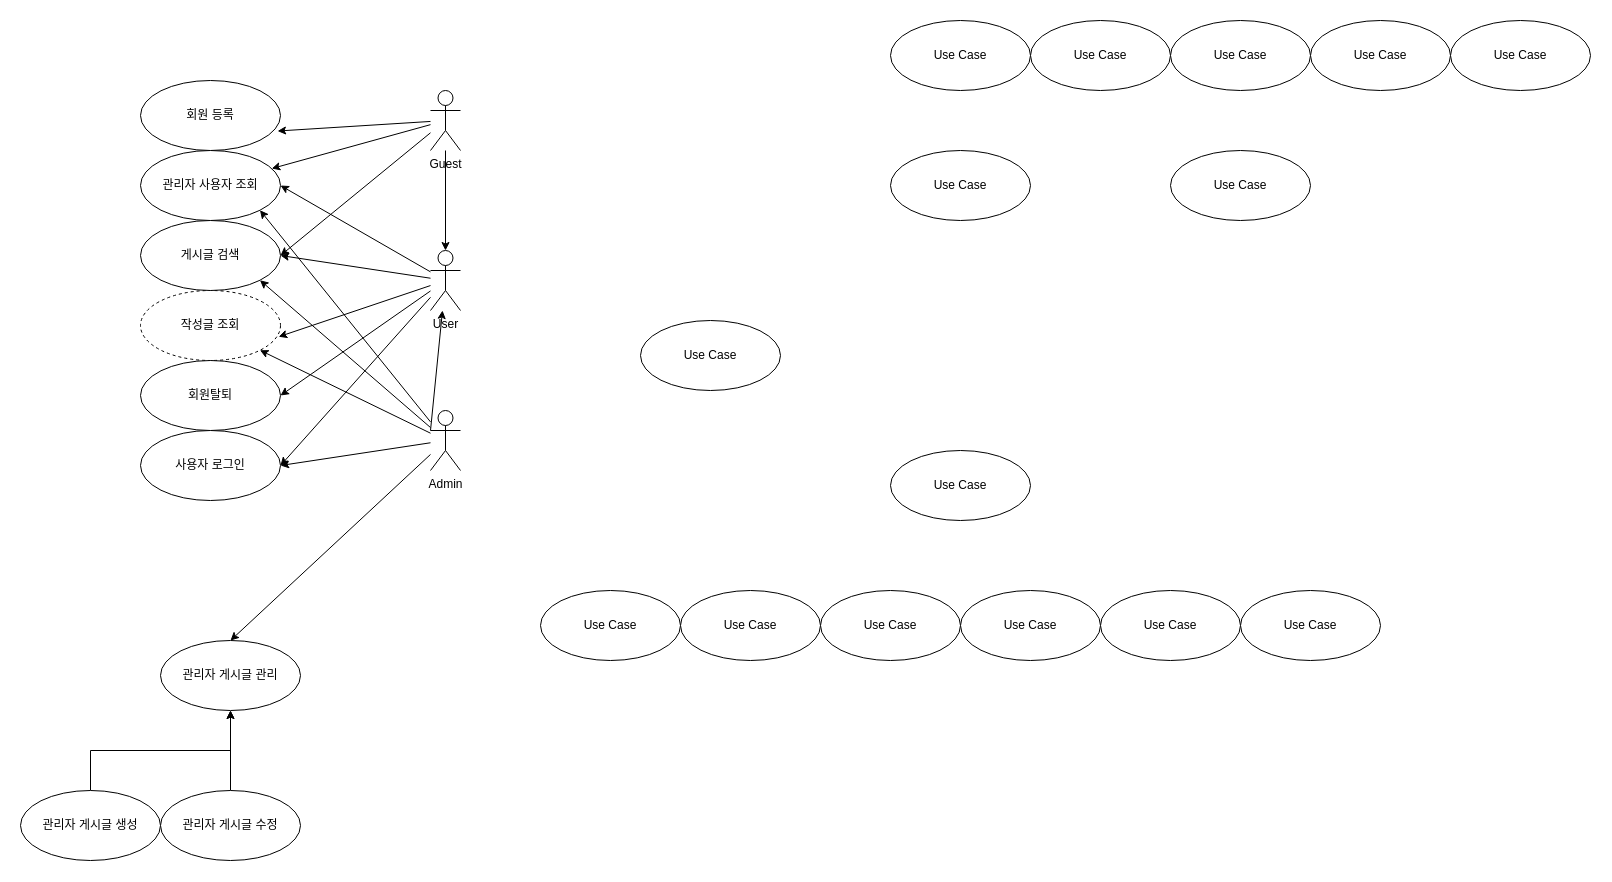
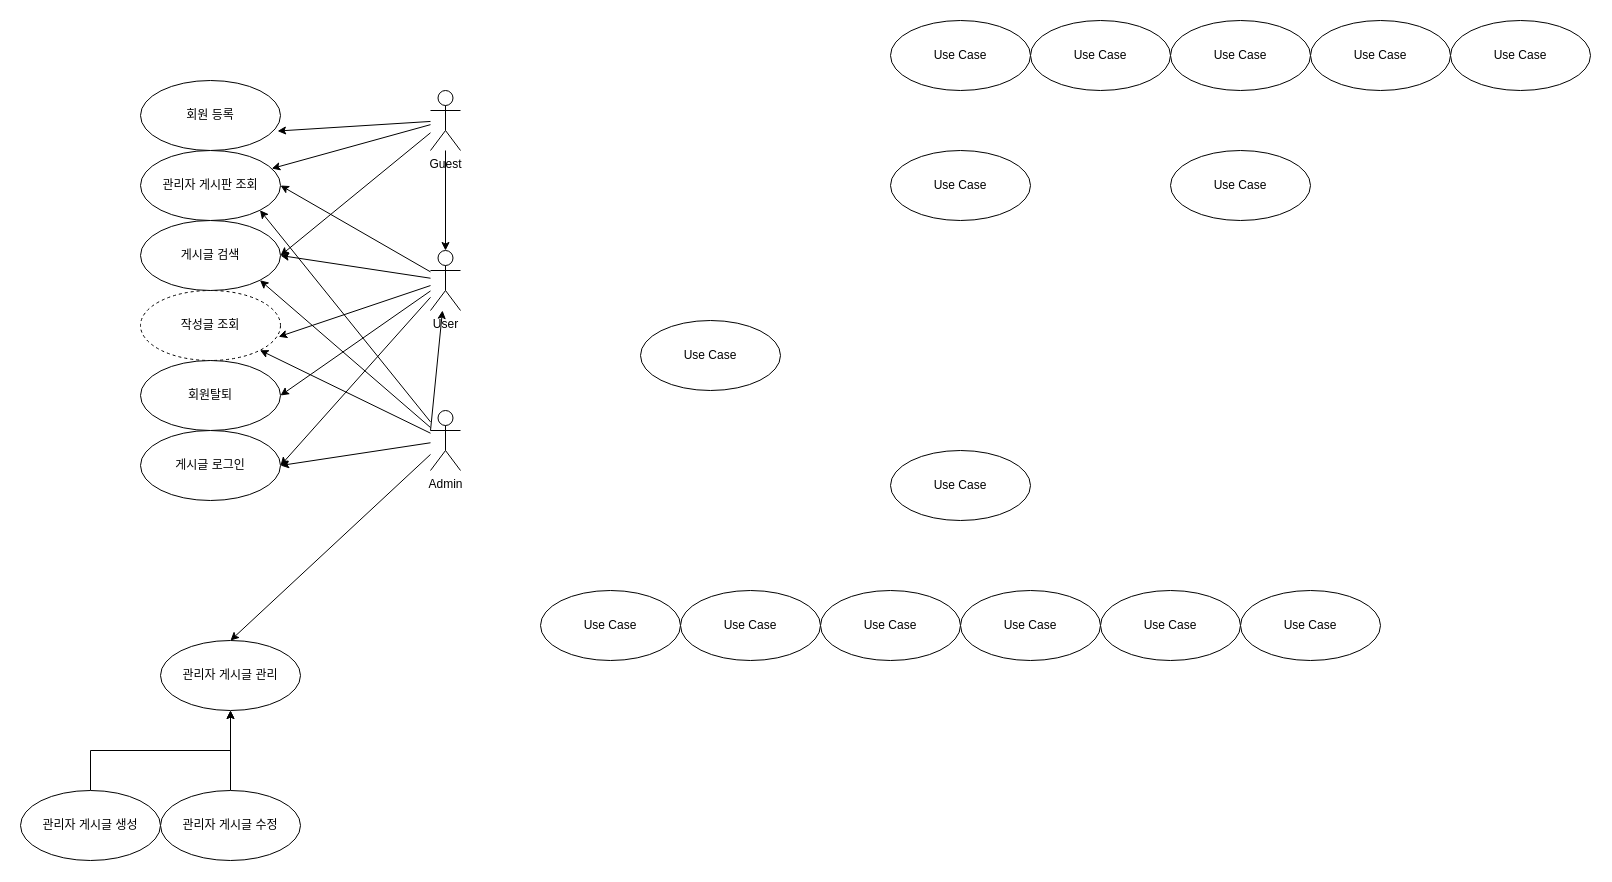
node "관리자 사용자 조회": label "관리자 사용자 조회" -> "관리자 게시판 조회"
node "사용자 로그인": label "사용자 로그인" -> "게시글 로그인"
